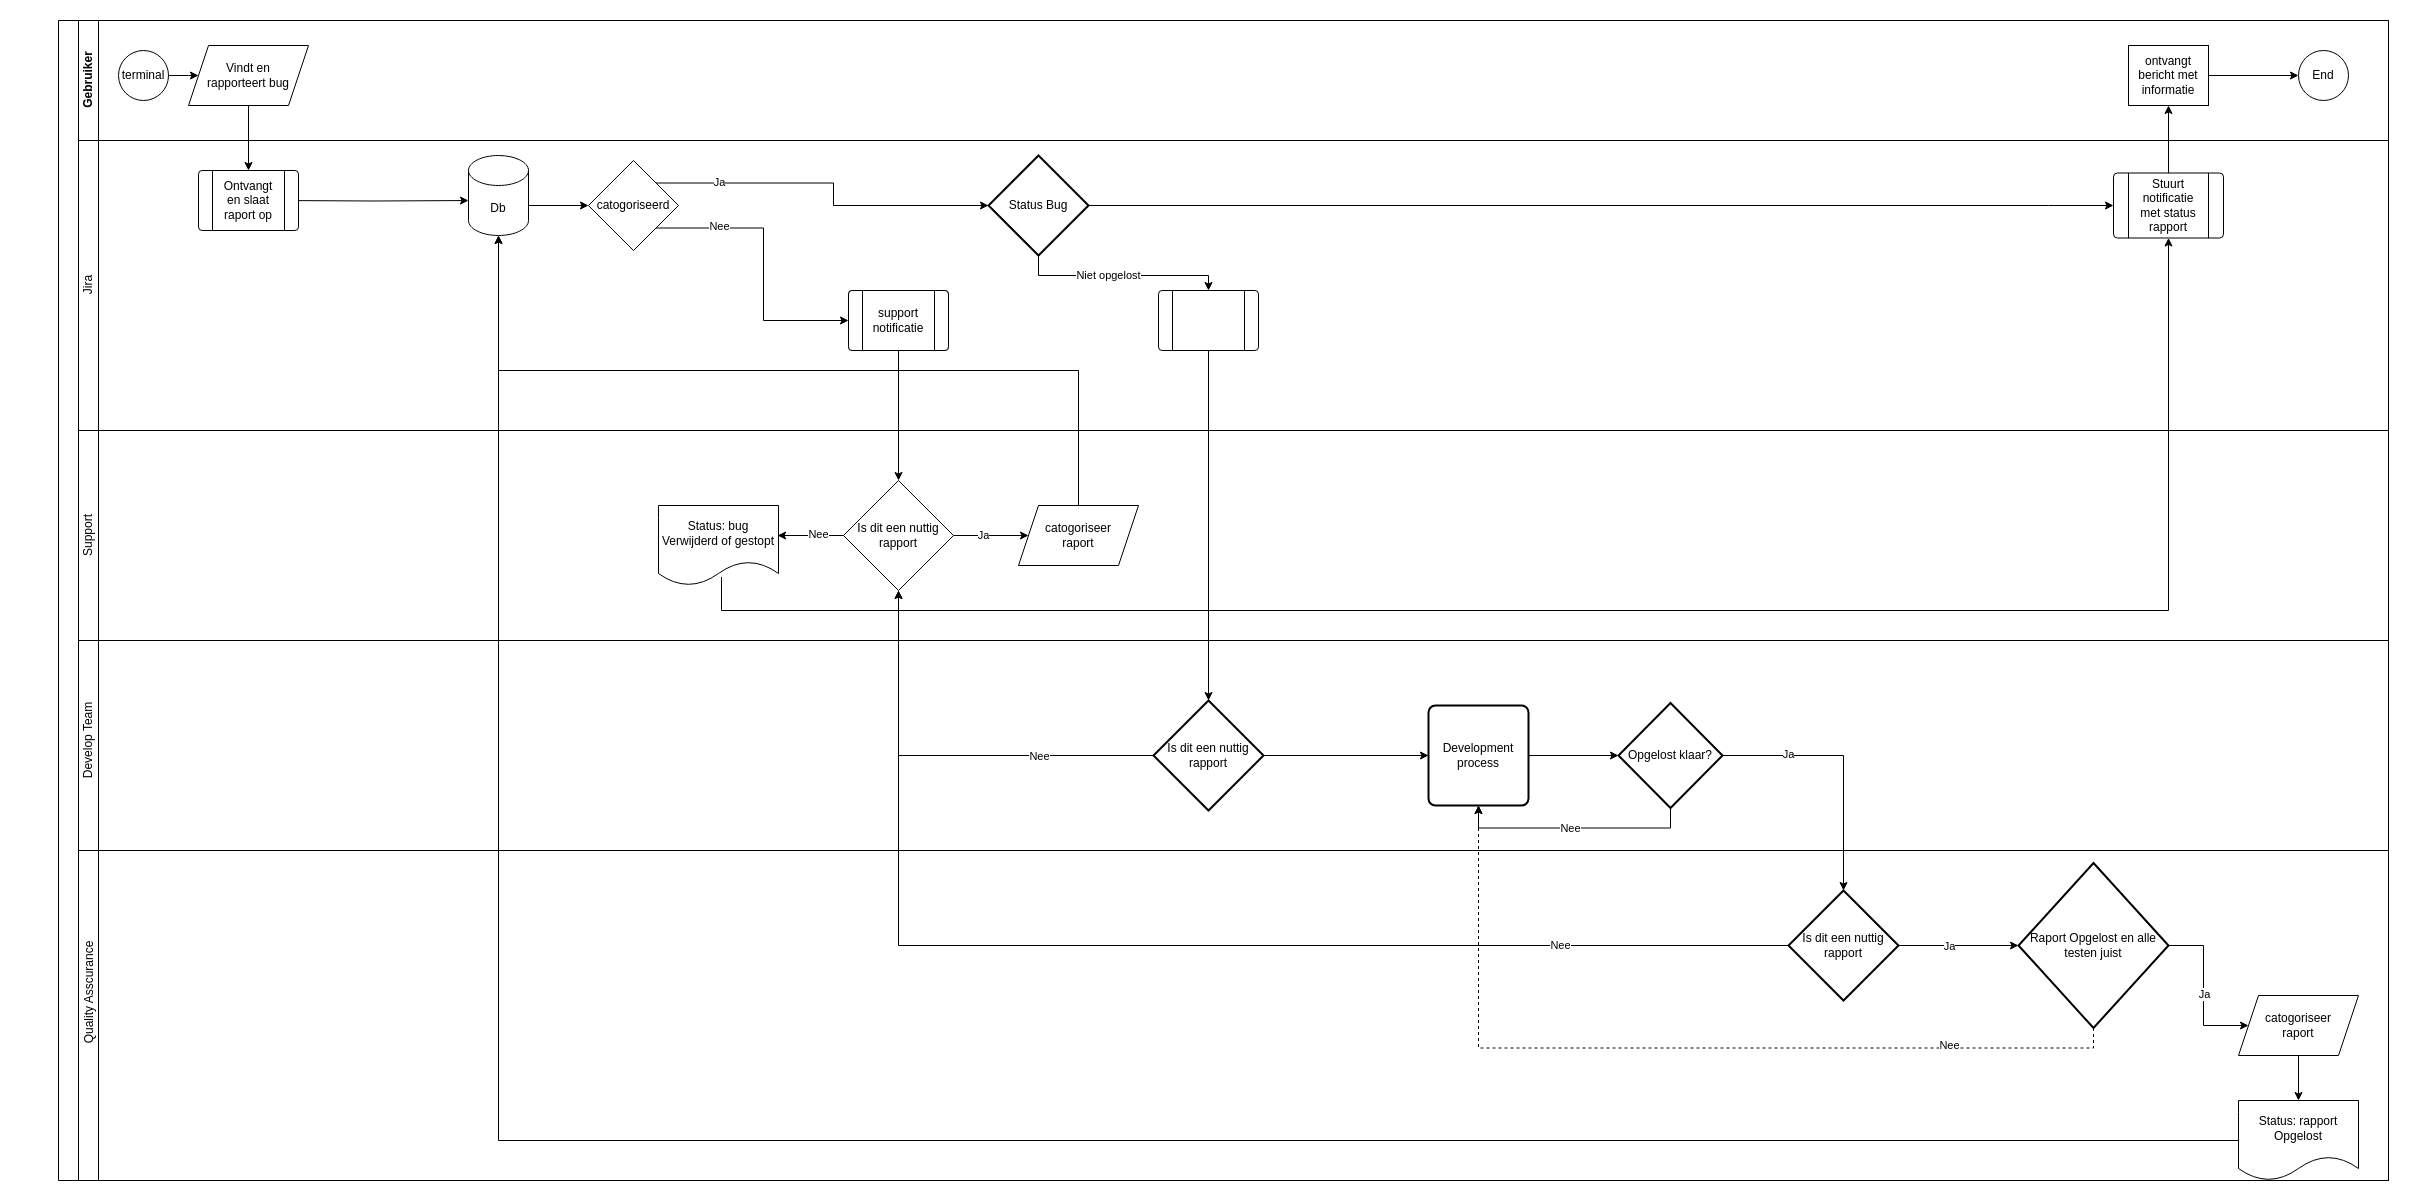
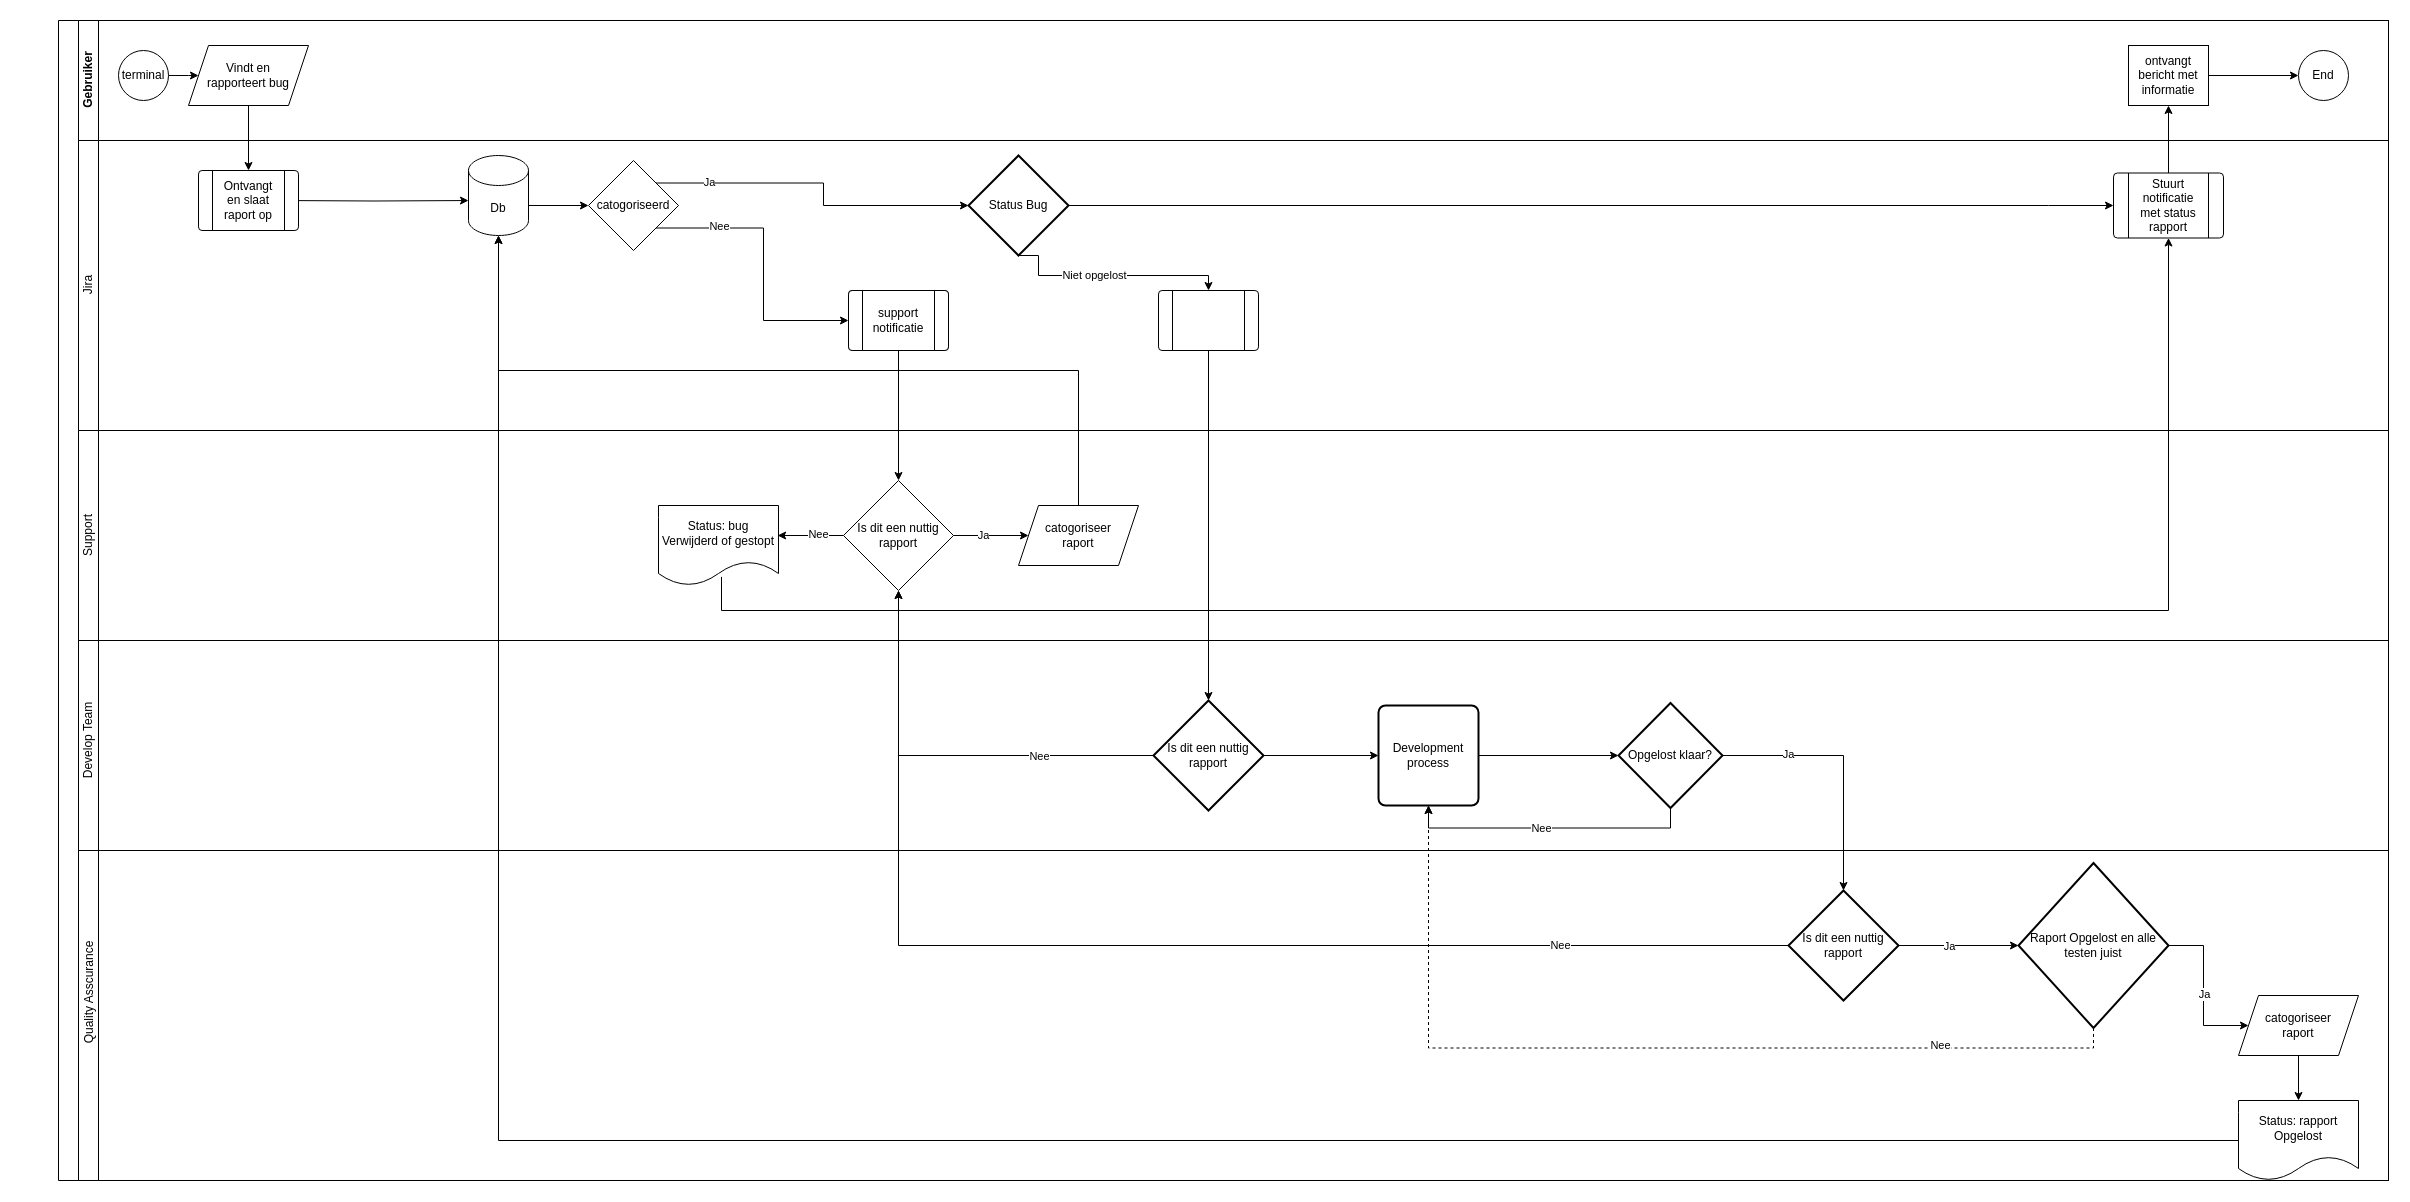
node "Status Bug": moved (1039, 206) -> (1019, 206)
node "Development process": moved (1479, 756) -> (1429, 756)
